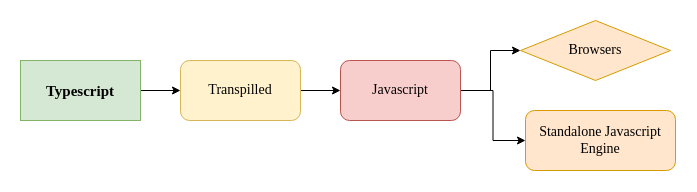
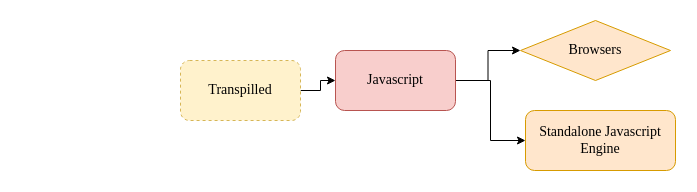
node "Typescript": removed
edge "Typescript" -> "Transpilled": removed
node "Transpilled": style solid -> dashed
node "Javascript": moved (401, 91) -> (396, 81)
